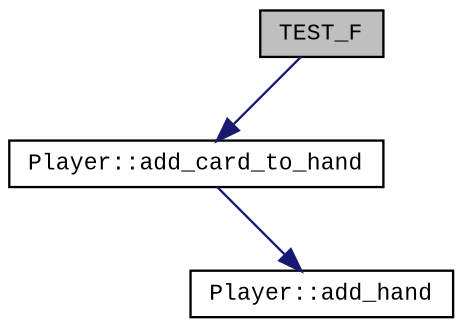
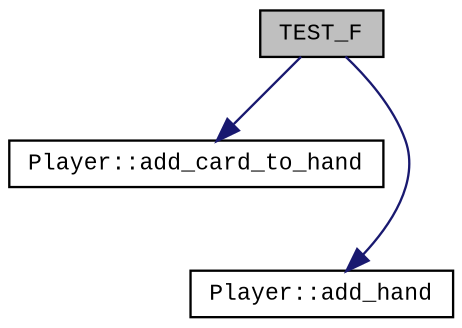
edge "Player::add_card_to_hand" -> "Player::add_hand": now "TEST_F" -> "Player::add_hand"
